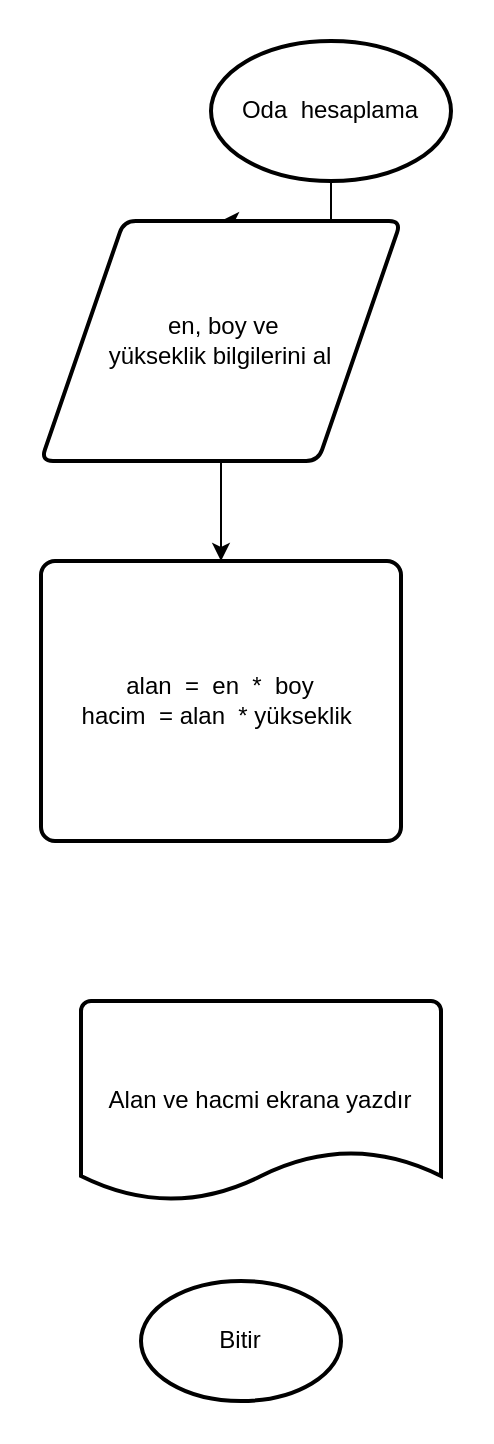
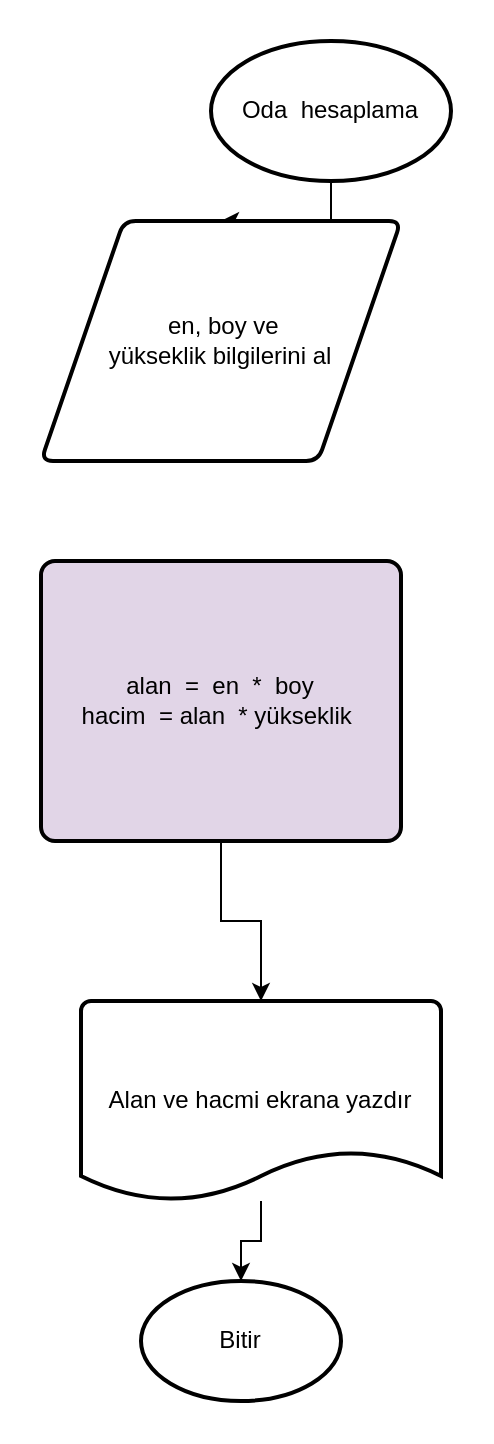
edge "en, boy ve yükseklik bilgilerini al" -> "alan = en * boy hacim = alan * yükseklik": removed
node "alan = en * boy hacim = alan * yükseklik": fillcolor #ffffff -> #e1d5e7
edge "alan = en * boy hacim = alan * yükseklik" -> "Alan ve hacmi ekrana yazdır": added
edge "Alan ve hacmi ekrana yazdır" -> "Bitir": added
